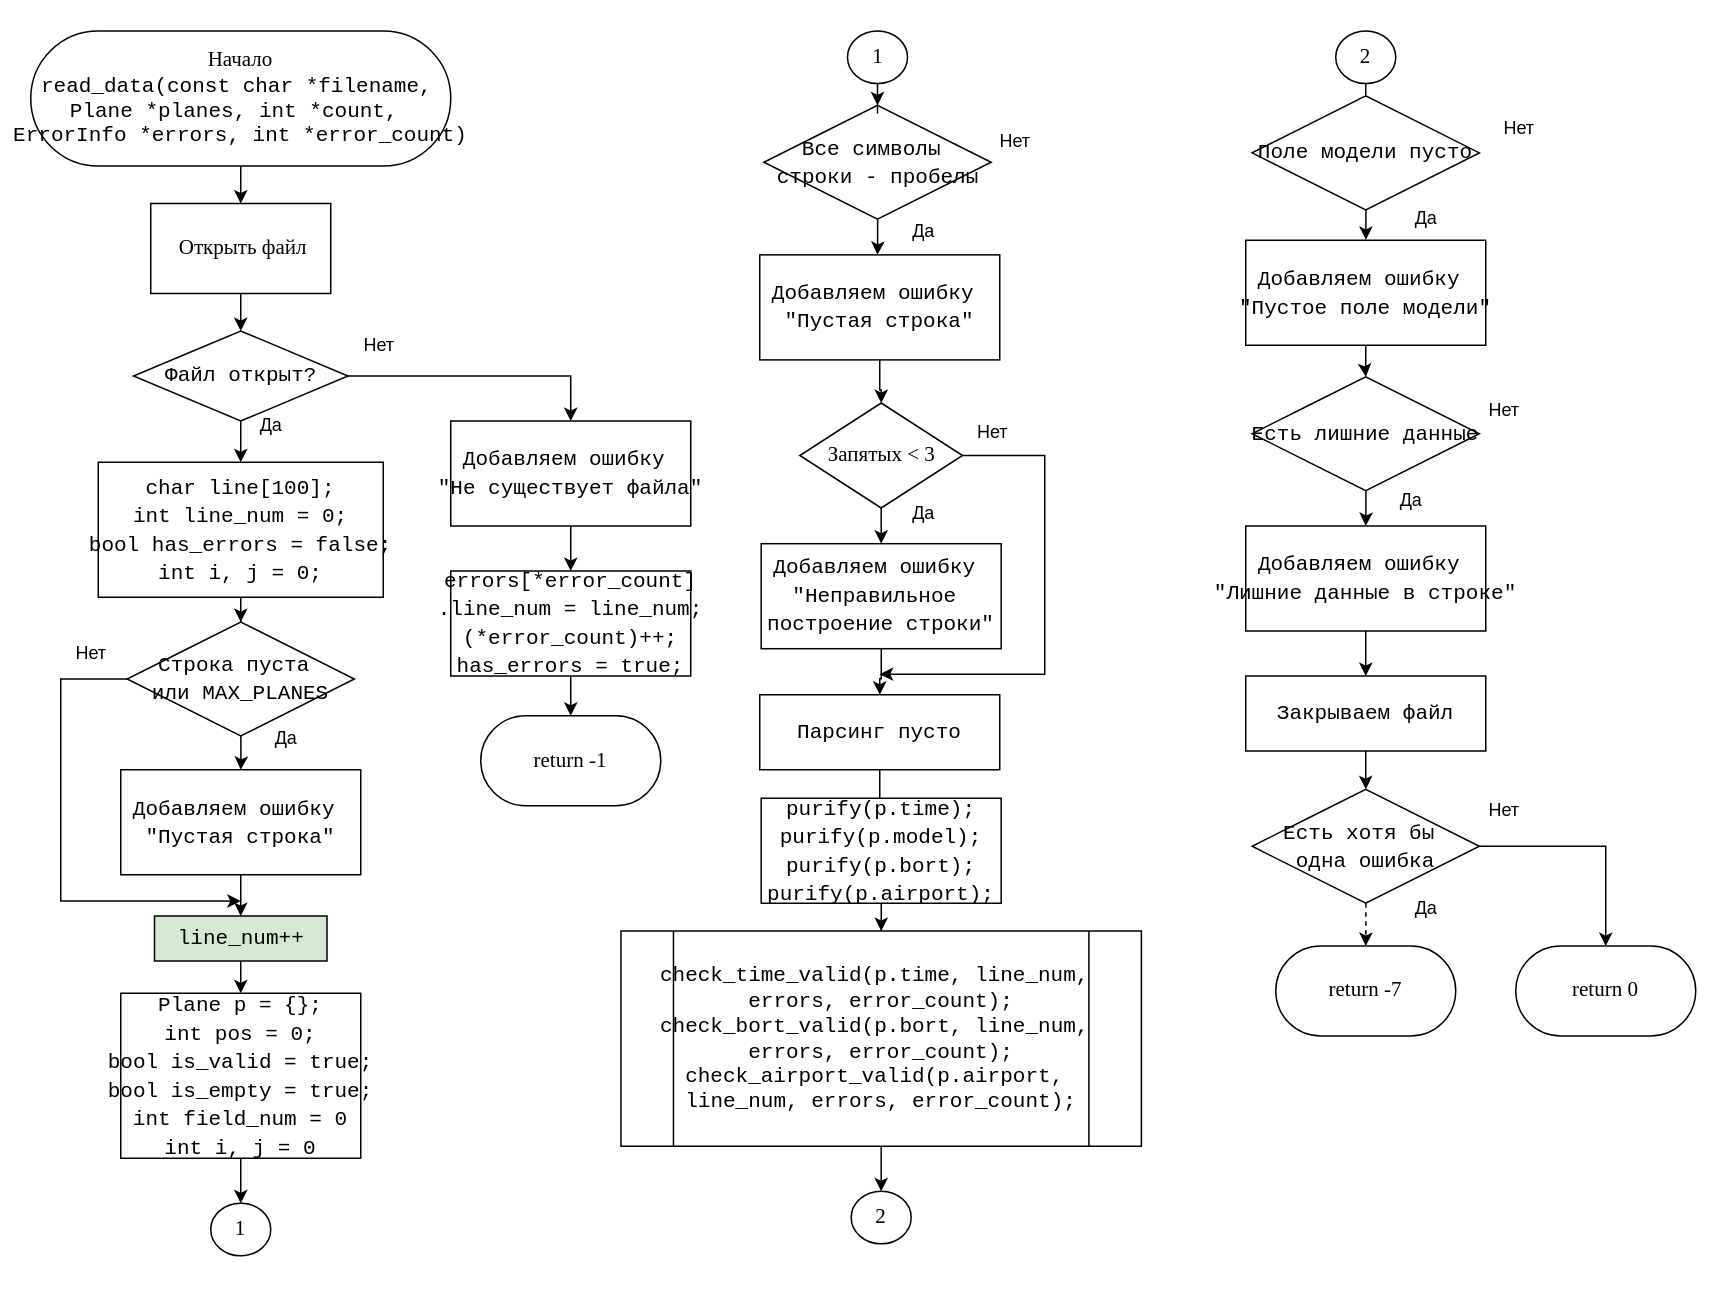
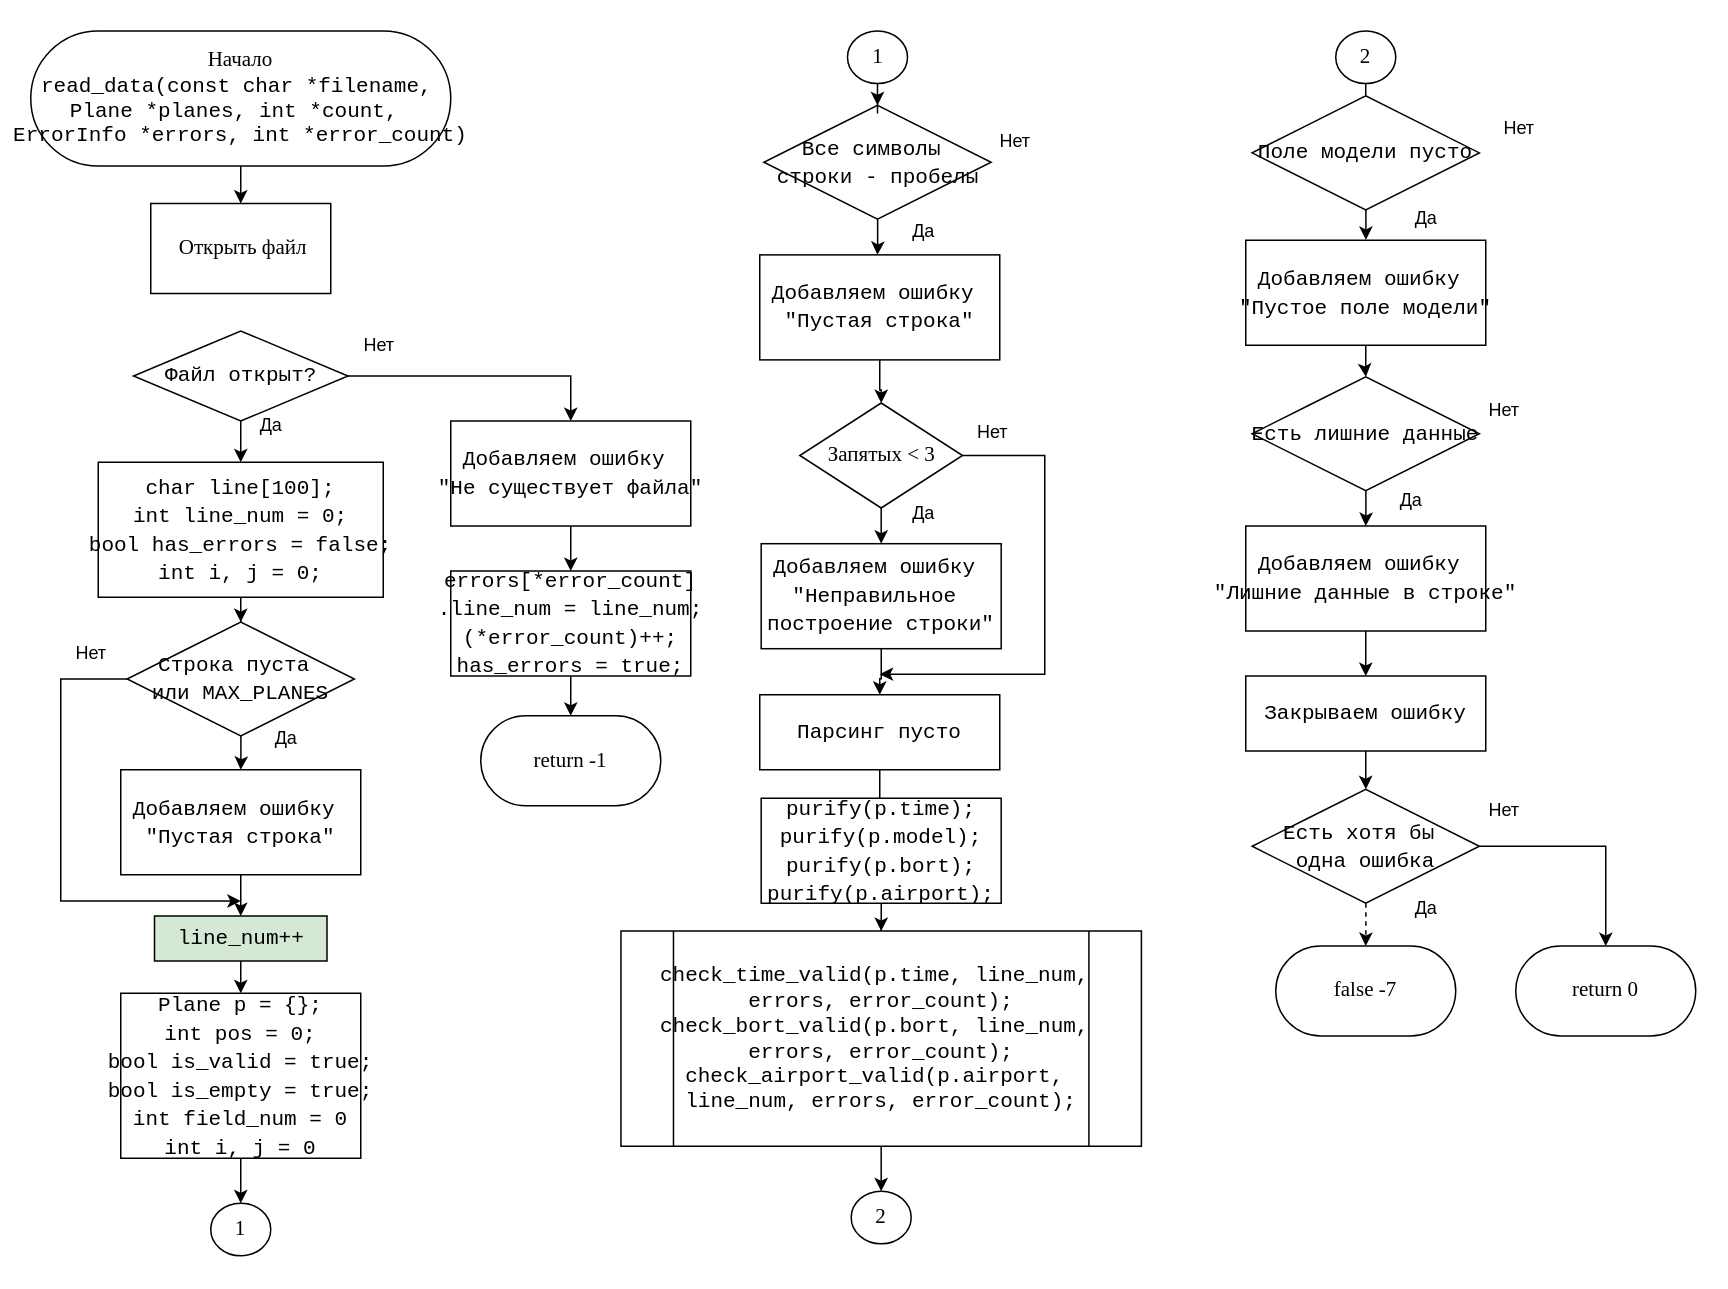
edge "Открыть файл" -> "Файл открыт?": removed
node "Закрываем файл": label "Закрываем файл" -> "Закрываем ошибку"
node "return -7": label "return -7" -> "false -7"
